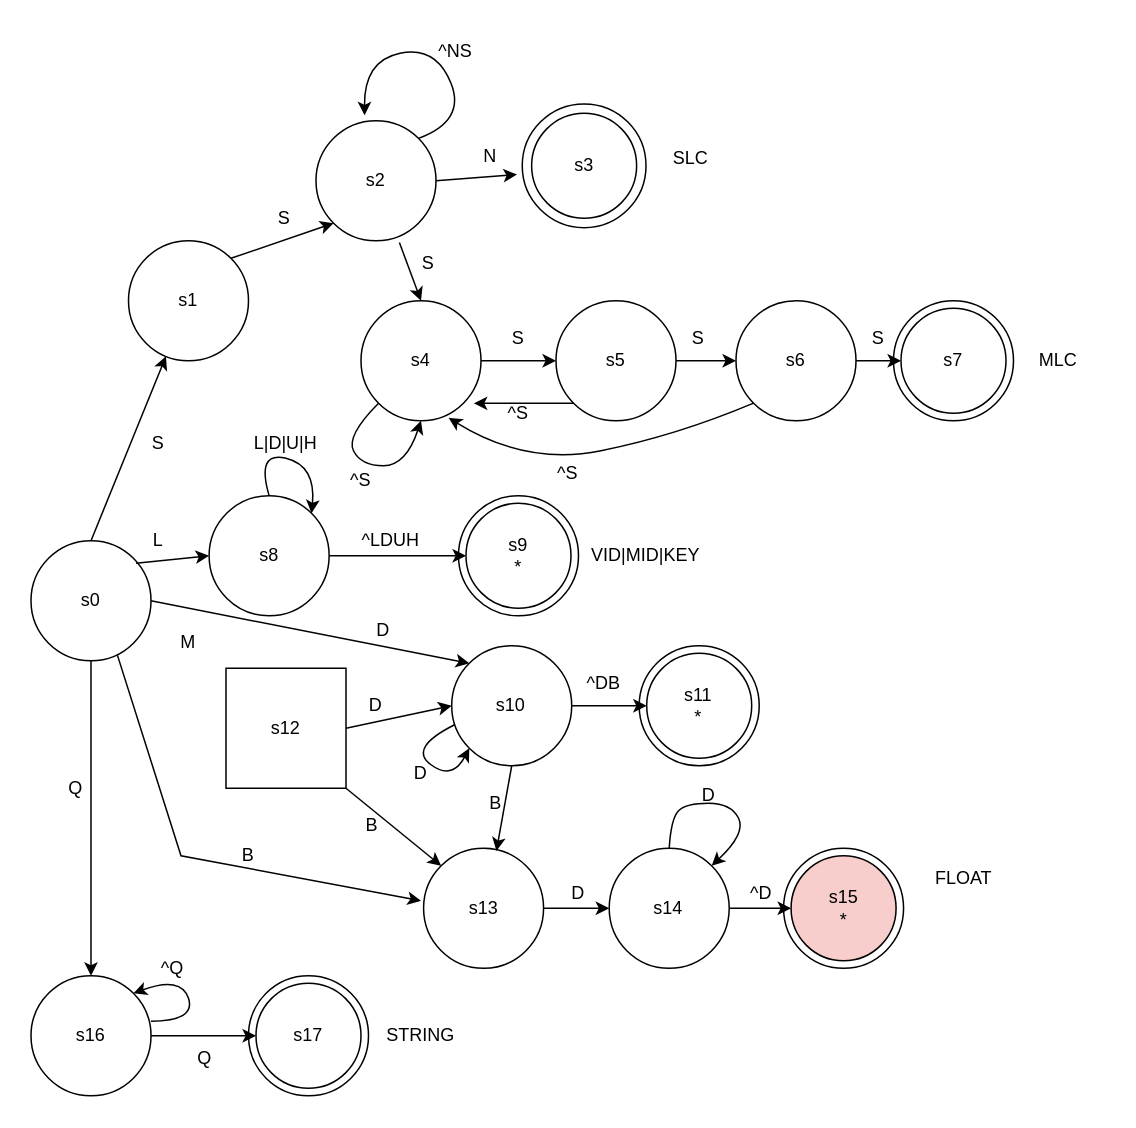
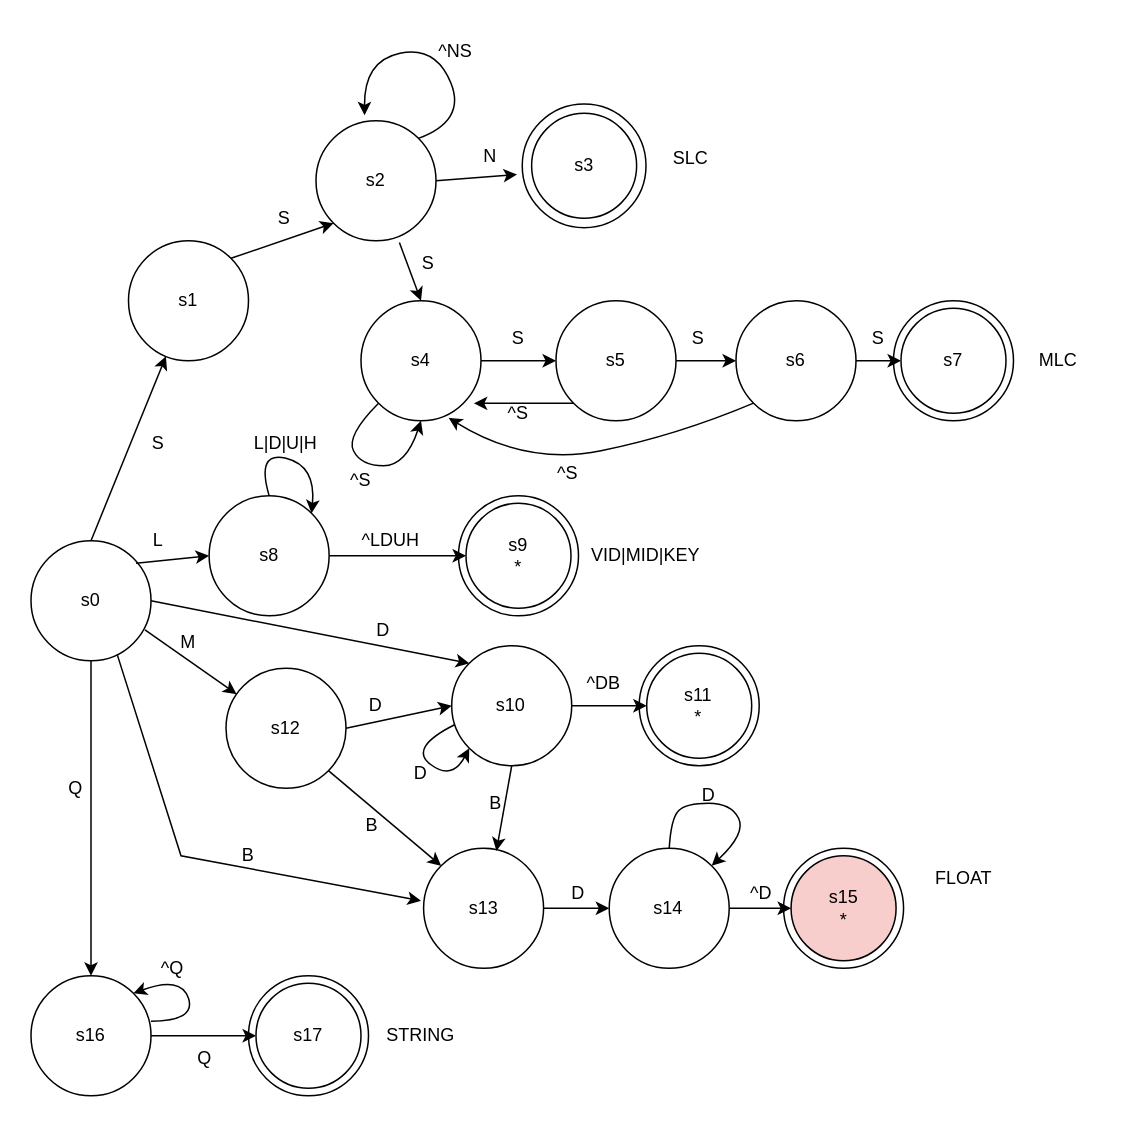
edge "s0" -> "s12": added
node "s12": shape rectangle -> ellipse
